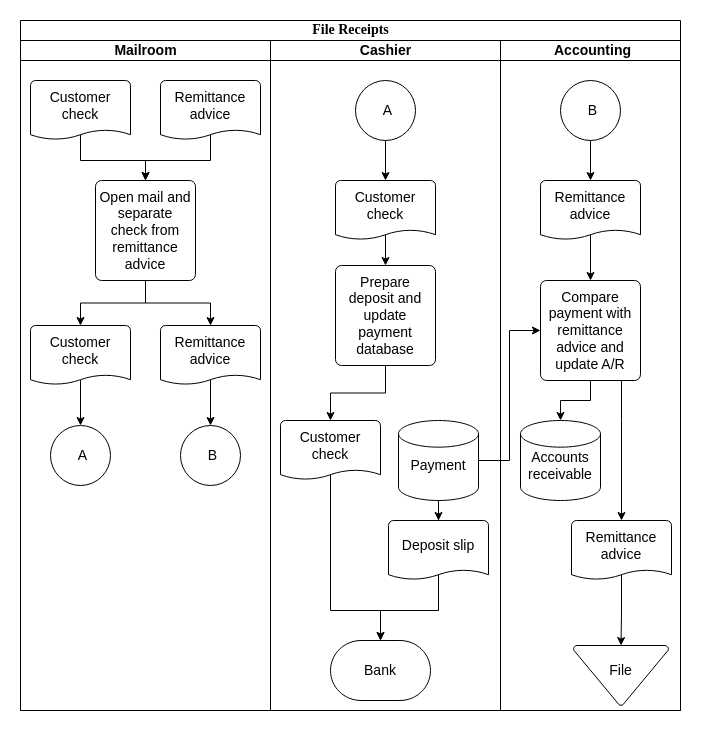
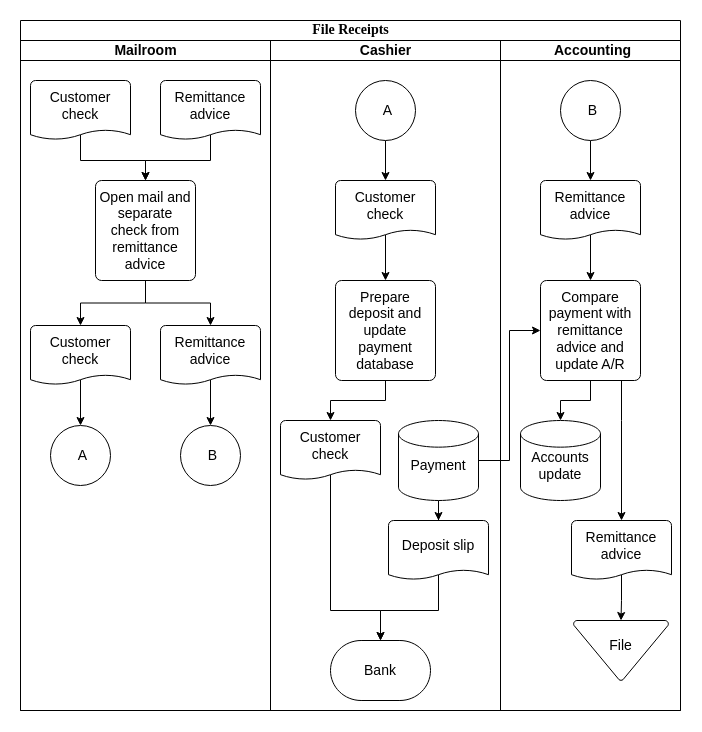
node "Prepare deposit and update payment database": moved (386, 316) -> (386, 331)
node "Accounts receivable": label "Accounts receivable" -> "Accounts update"
node "File": moved (621, 676) -> (621, 651)
